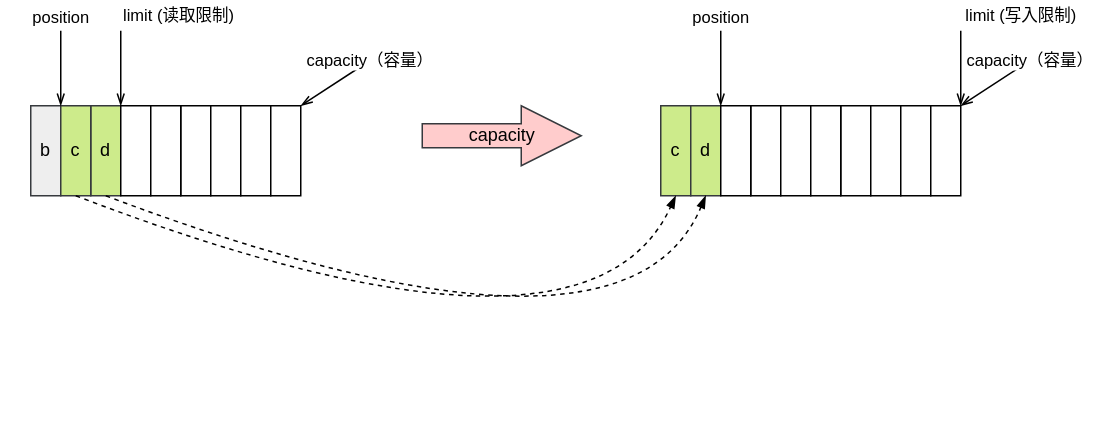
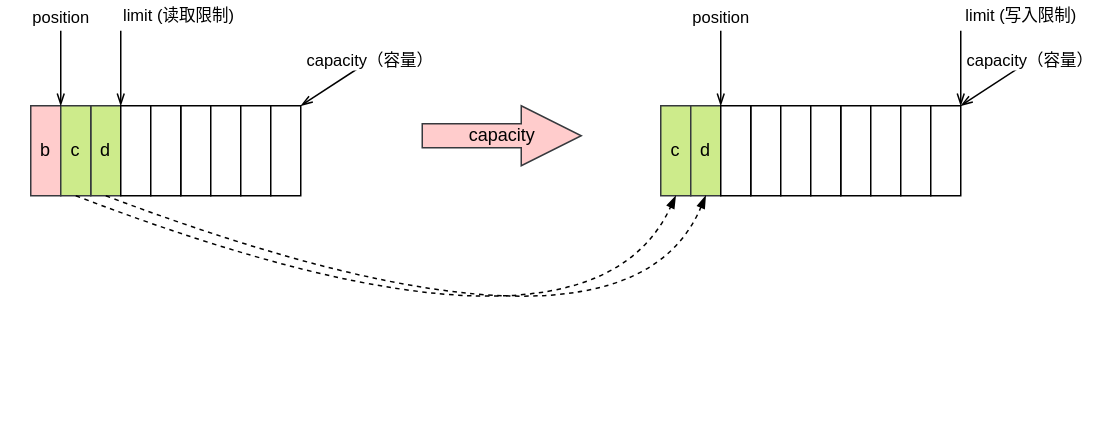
node "b": fillcolor #eeeeee -> #ffcccc
